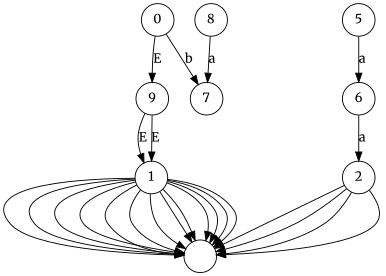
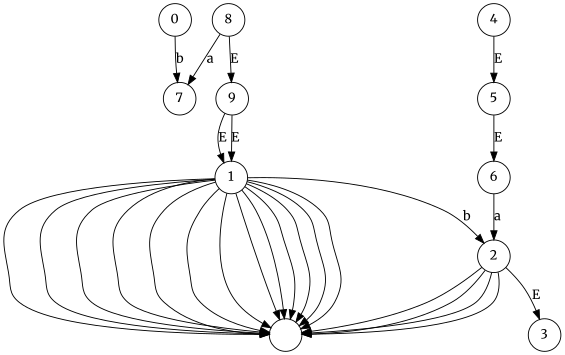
node "4": added
edge "0" -> "9": now "8" -> "9"
edge "5" -> "6": label "a" -> "E"
edge "1" -> "2": added, label "b"
node "3": added
